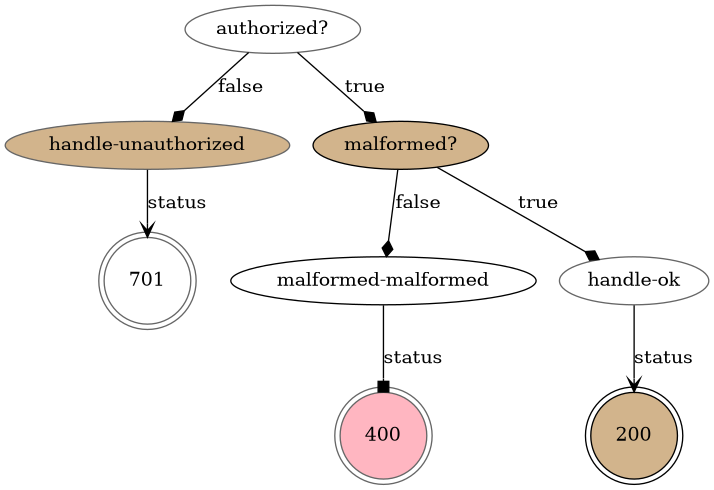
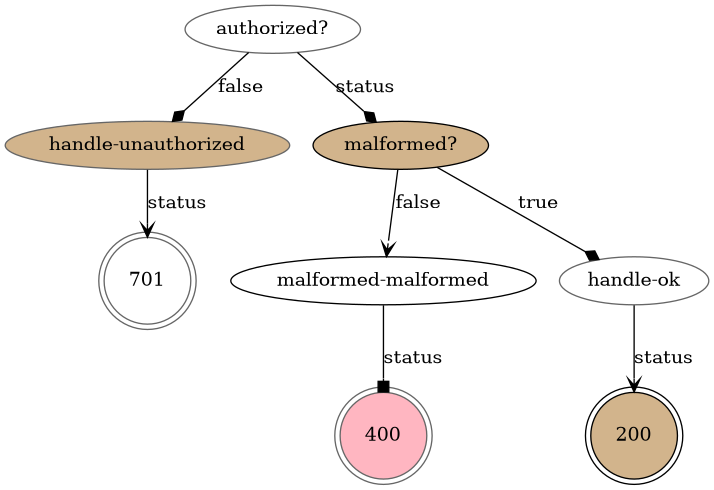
edge "authorized?" -> "malformed?": label "true" -> "status"
edge "malformed?" -> "malformed-malformed": arrowhead diamond -> vee
